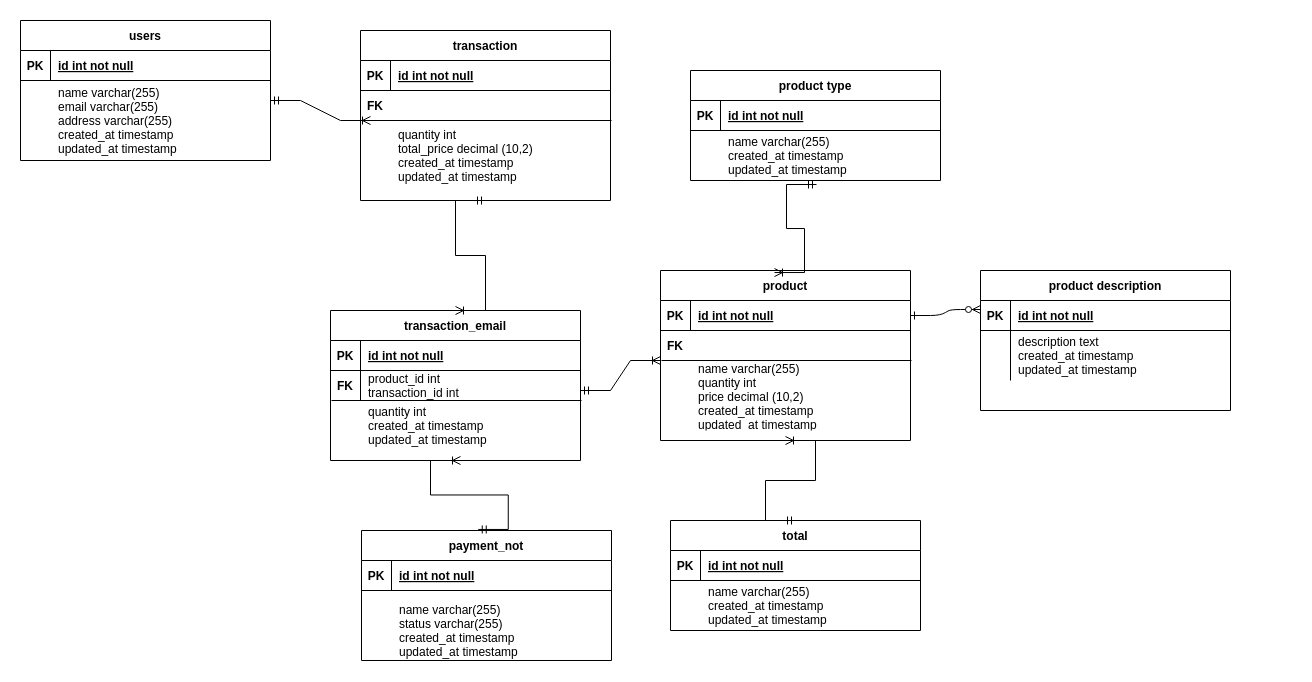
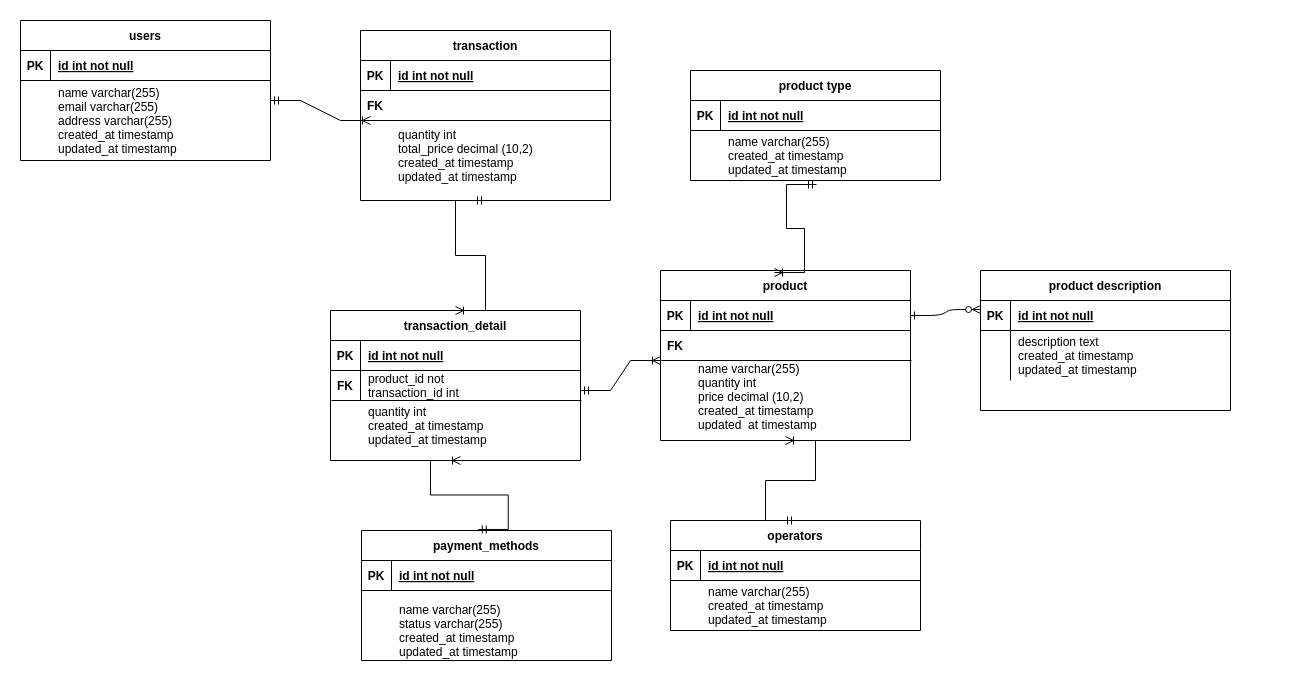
node "transaction_email": label "transaction_email" -> "transaction_detail"
node "product_id int transaction_id int": label "product_id int transaction_id int" -> "product_id not transaction_id int"
node "total": label "total" -> "operators"
node "payment_not": label "payment_not" -> "payment_methods"
